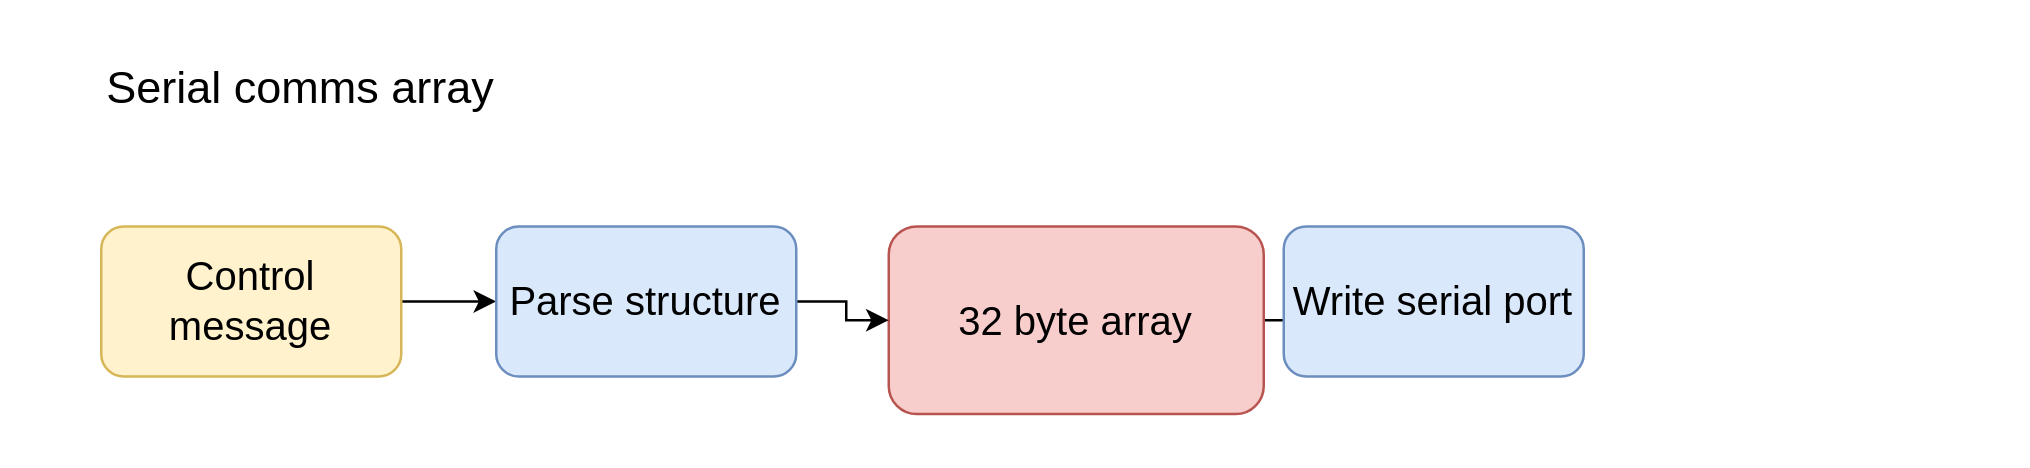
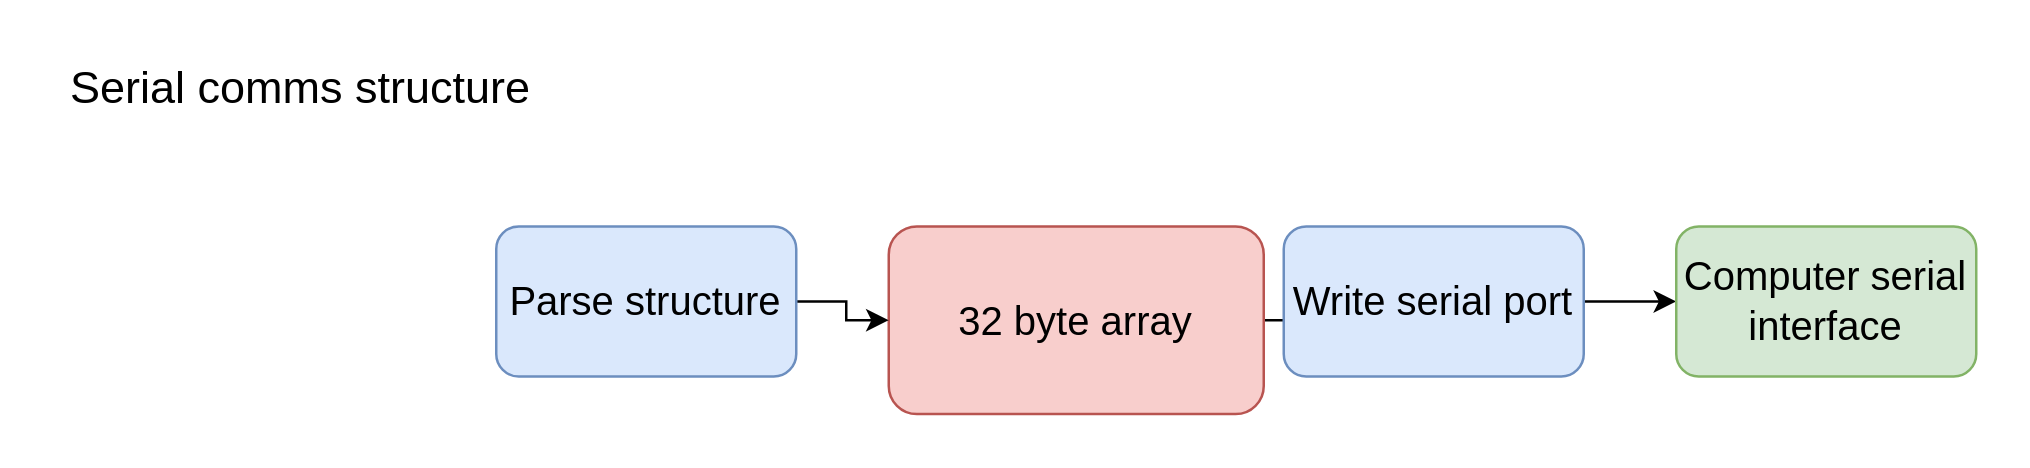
node "Serial comms array": label "Serial comms array" -> "Serial comms structure"
node "Control message": removed
edge "Control message" -> "Parse structure": removed
edge "Write serial port" -> "Computer serial interface": added
node "Computer serial interface": added
